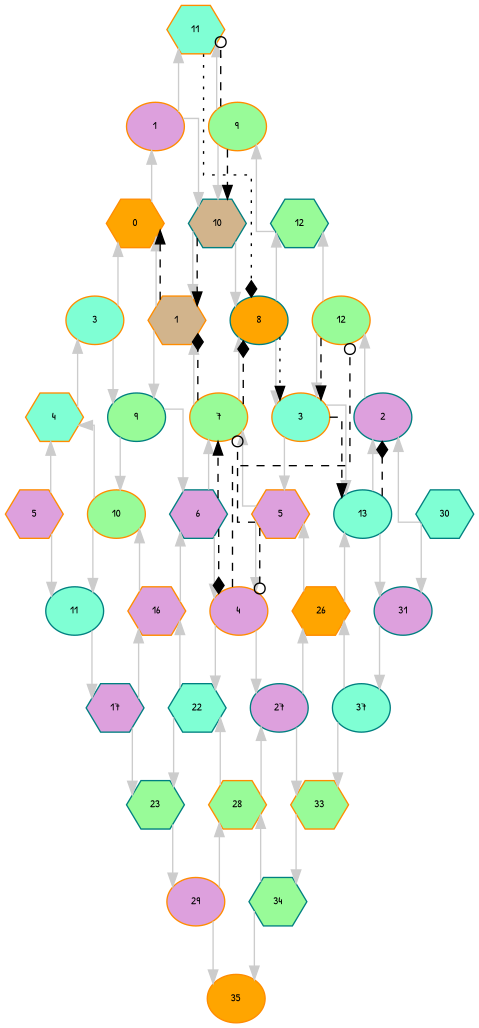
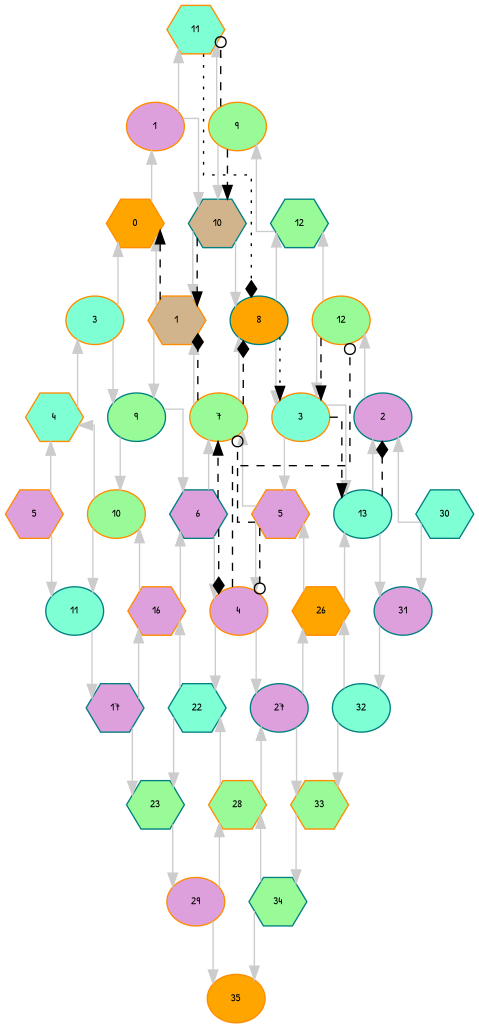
node "37": label "37" -> "32"
